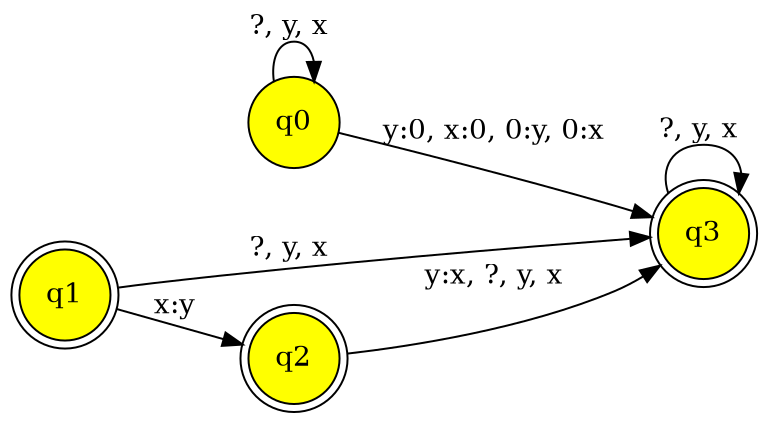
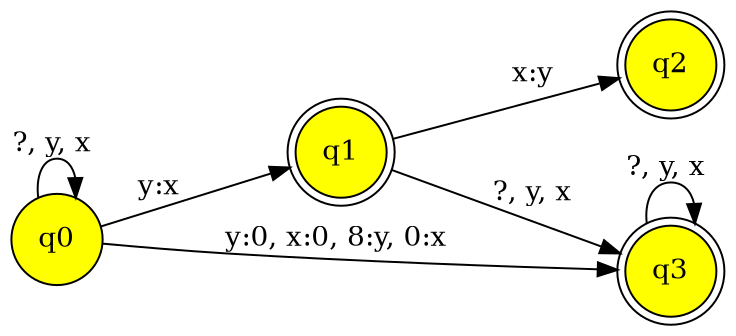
edge "q0" -> "q3": label "y:0, x:0, 0:y, 0:x " -> "y:0, x:0, 8:y, 0:x "
edge "q0" -> "q1": added, label "y:x"
edge "q2" -> "q3": removed, label "y:x, ?, y, x"
